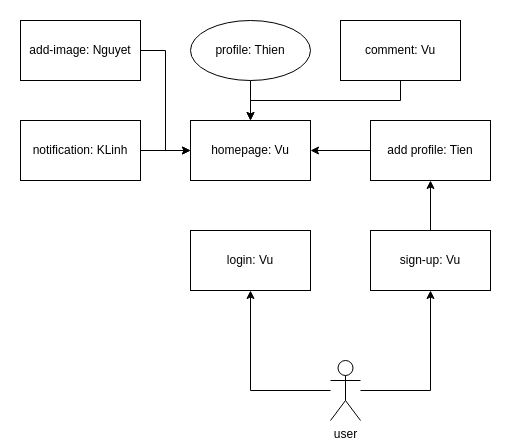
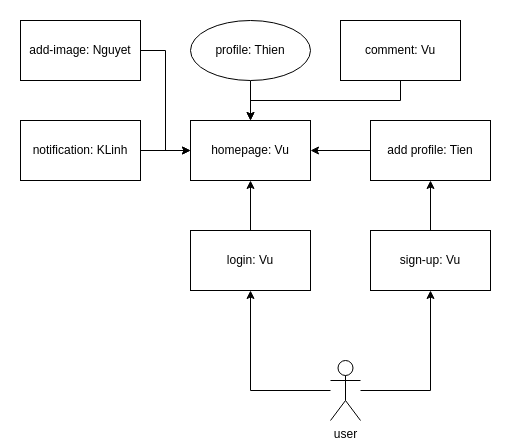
edge "login: Vu" -> "homepage: Vu": added
